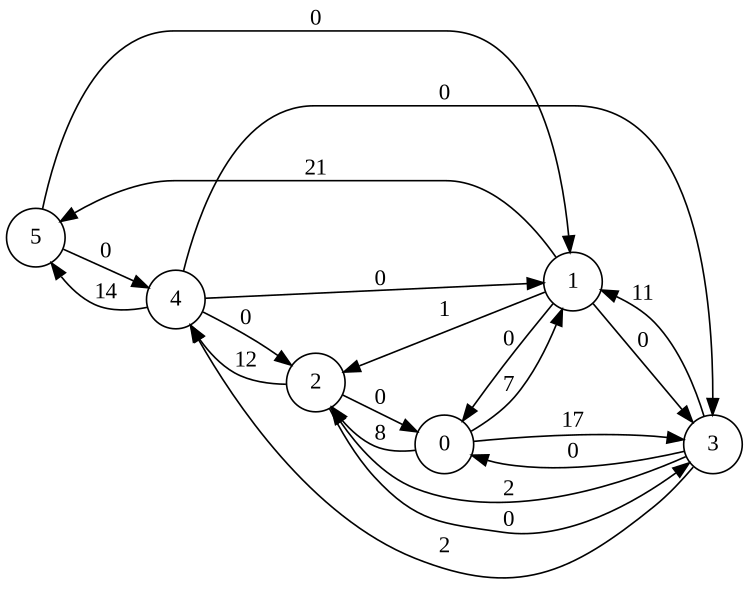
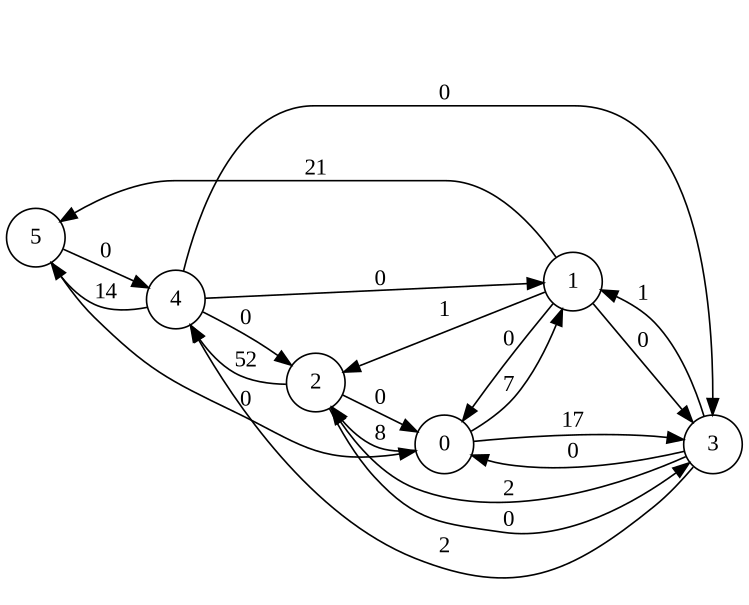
edge "5" -> "1": now "5" -> "0"
edge "3" -> "1": label "11" -> "1"
edge "2" -> "4": label "12" -> "52"
